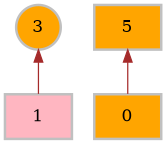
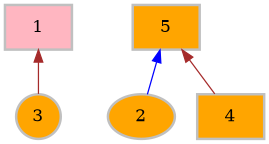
edge "1" -> "3": reversed
node "0": label "0" -> "4"
node "2": added
